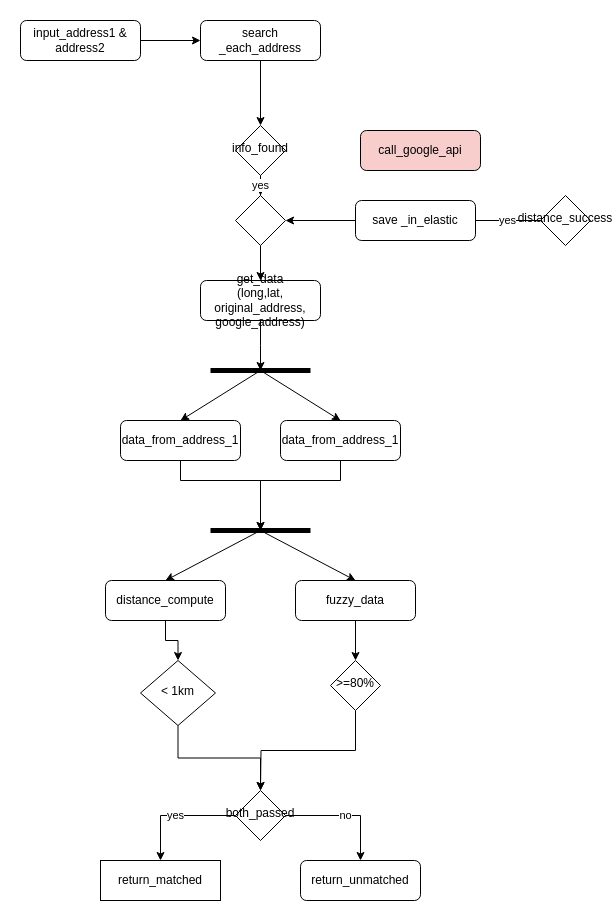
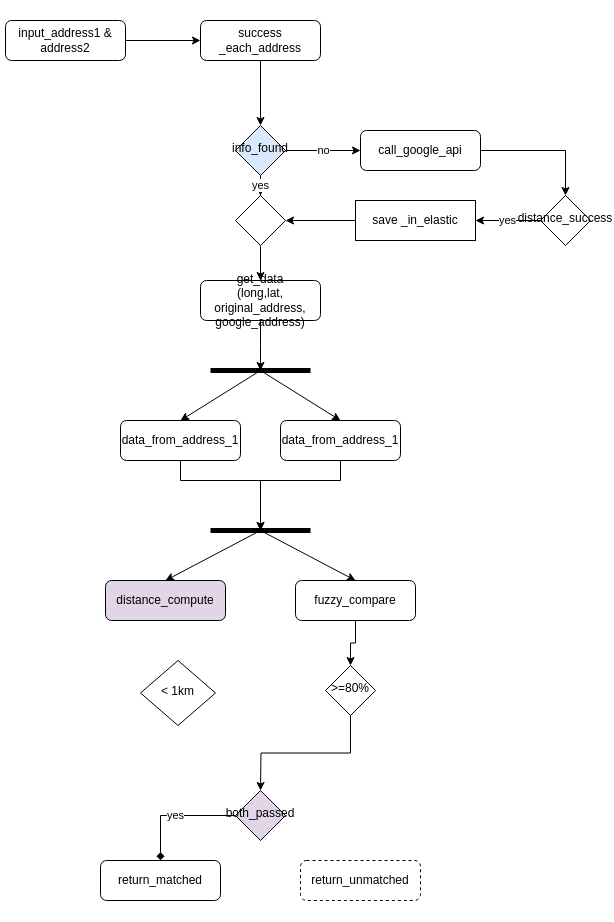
node "input_address1 & address2": moved (81, 41) -> (66, 41)
node "search _each_address": label "search _each_address" -> "success _each_address"
node "info_found": fillcolor #ffffff -> #dae8fc
edge "info_found" -> "call_google_api": added, label "no"
node "call_google_api": fillcolor #f8cecc -> #ffffff
edge "call_google_api" -> "distance_success": added
node "save _in_elastic": shape rounded rectangle -> rectangle
edge "save _in_elastic" -- "distance_success": arrowhead none -> classic
node "distance_compute": fillcolor #ffffff -> #e1d5e7
node "fuzzy_data": label "fuzzy_data" -> "fuzzy_compare"
edge "distance_compute" -> "< 1km": removed
node ">=80%": moved (356, 686) -> (351, 691)
edge "< 1km" -> "both_passed": removed
node "both_passed": fillcolor #ffffff -> #e1d5e7
edge "both_passed" -> "return_unmatched": removed, label "no"
edge "both_passed" -> "return_matched": arrowhead classic -> diamond
node "return_matched": shape rectangle -> rounded rectangle
node "return_unmatched": style solid -> dashed
